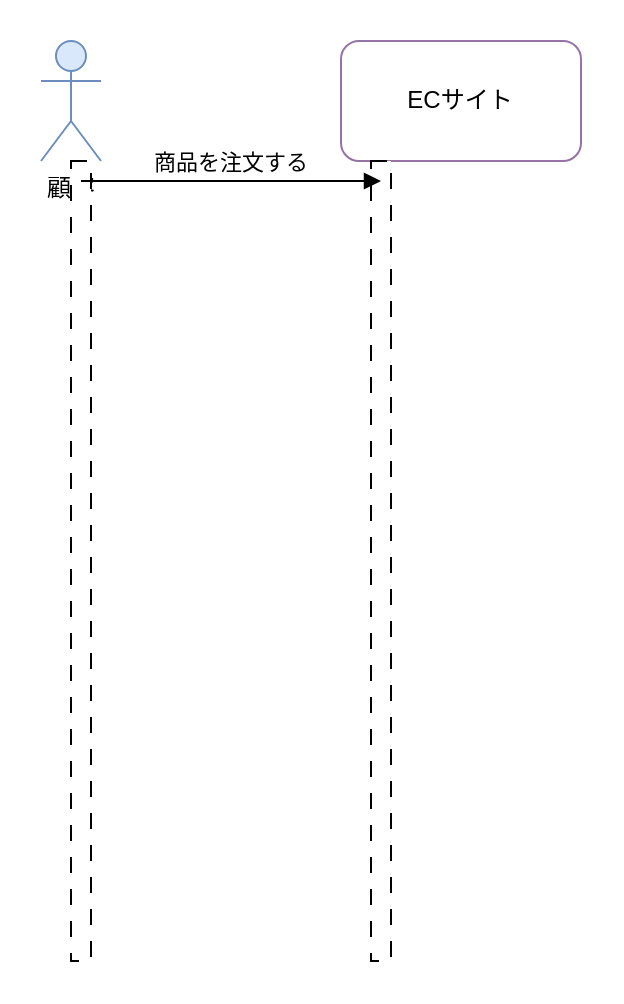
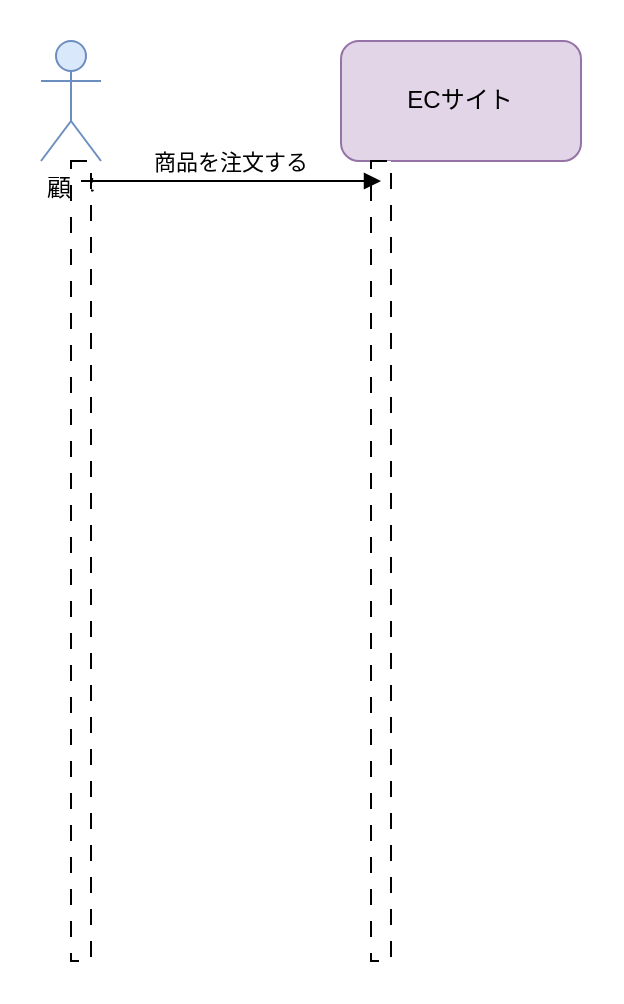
node "ECサイト": fillcolor #ffffff -> #e1d5e7
